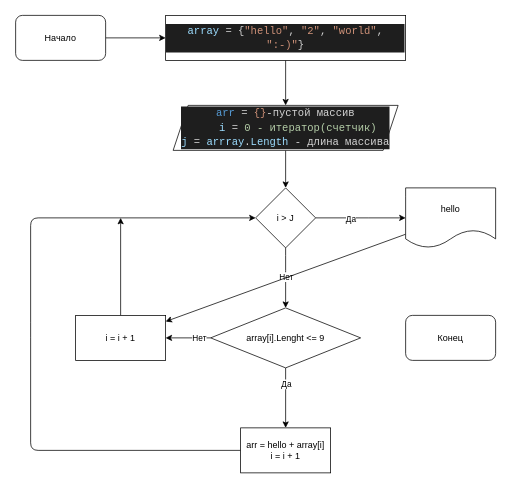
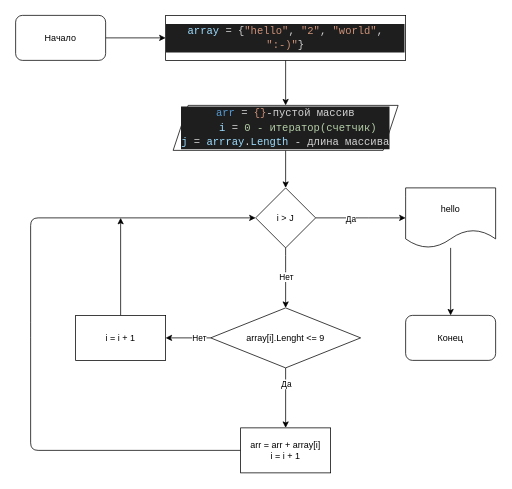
edge "hello" -> "i = i + 1": now "hello" -> "Конец"
node "arr = hello + array[i] i = i + 1": label "arr = hello + array[i] i = i + 1" -> "arr = arr + array[i] i = i + 1"
